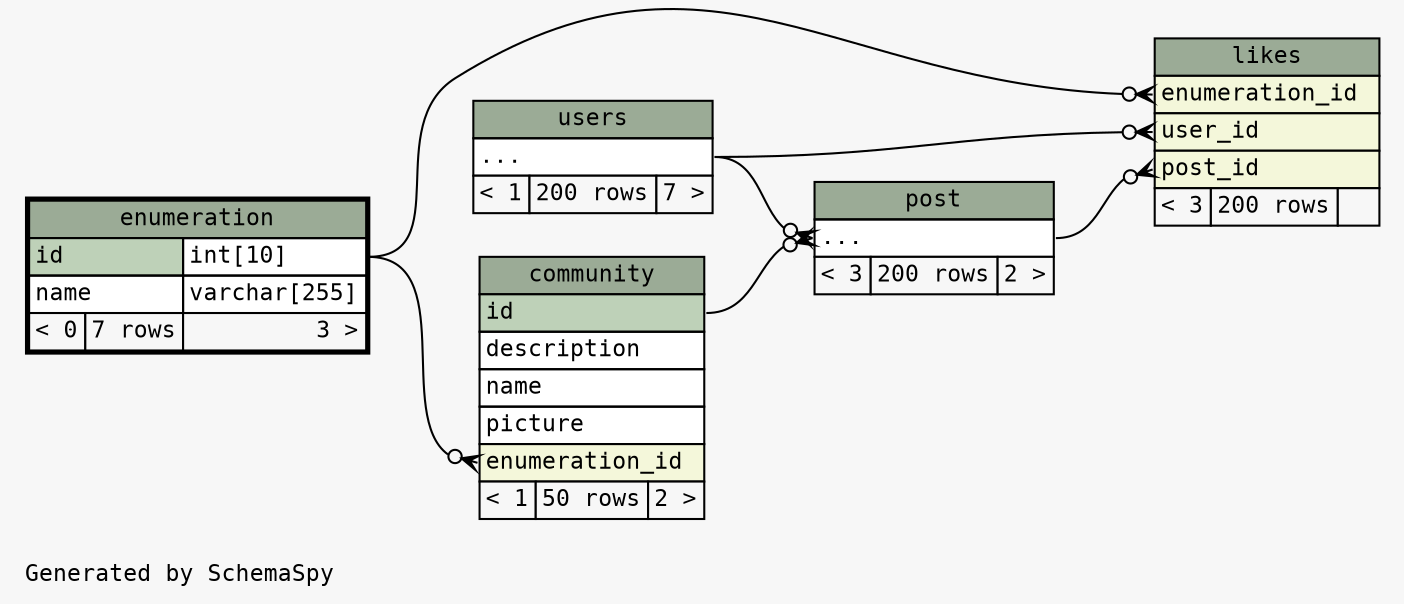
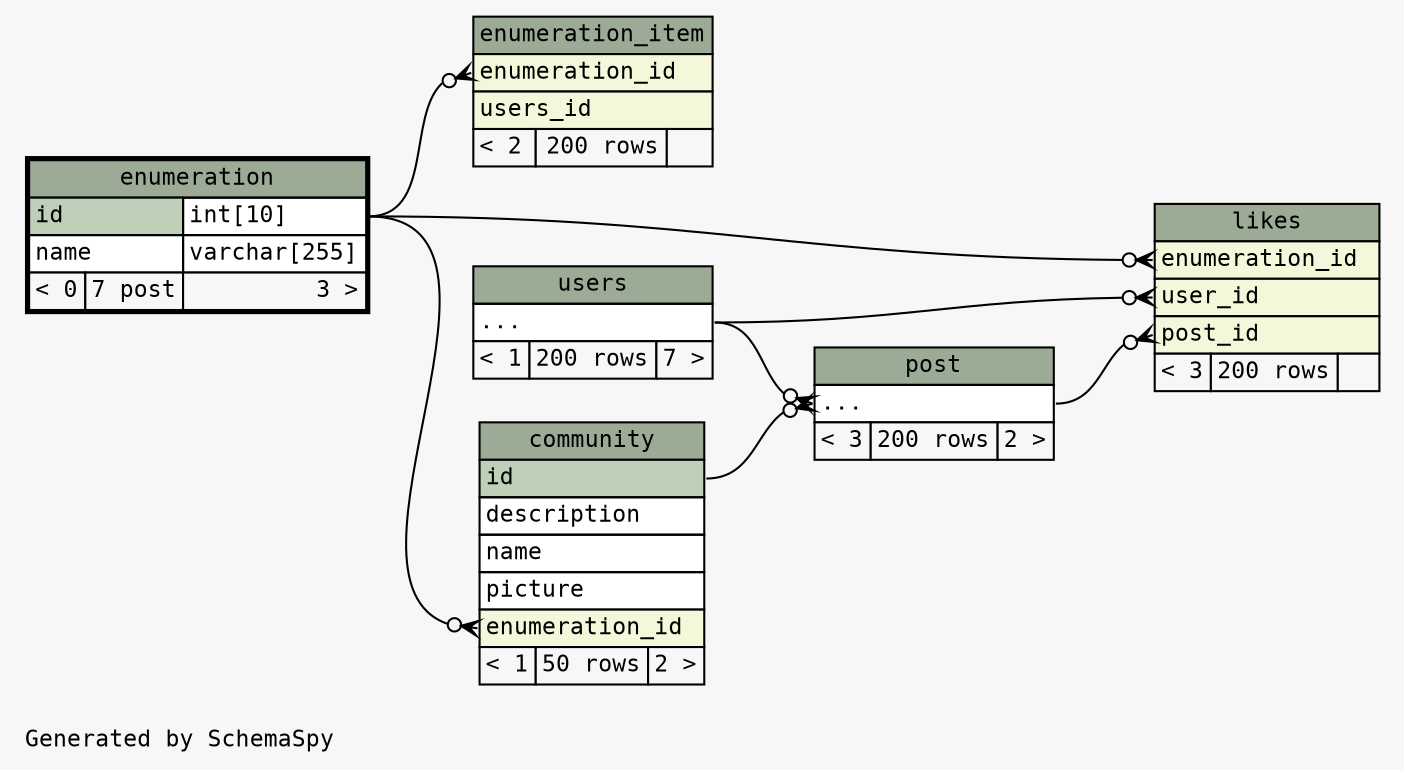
node "enumeration_item": added
node "enumeration": text "7 rows" -> "7 post"
